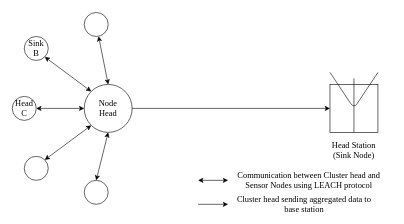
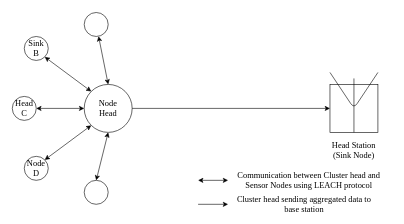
node "Node D": added
